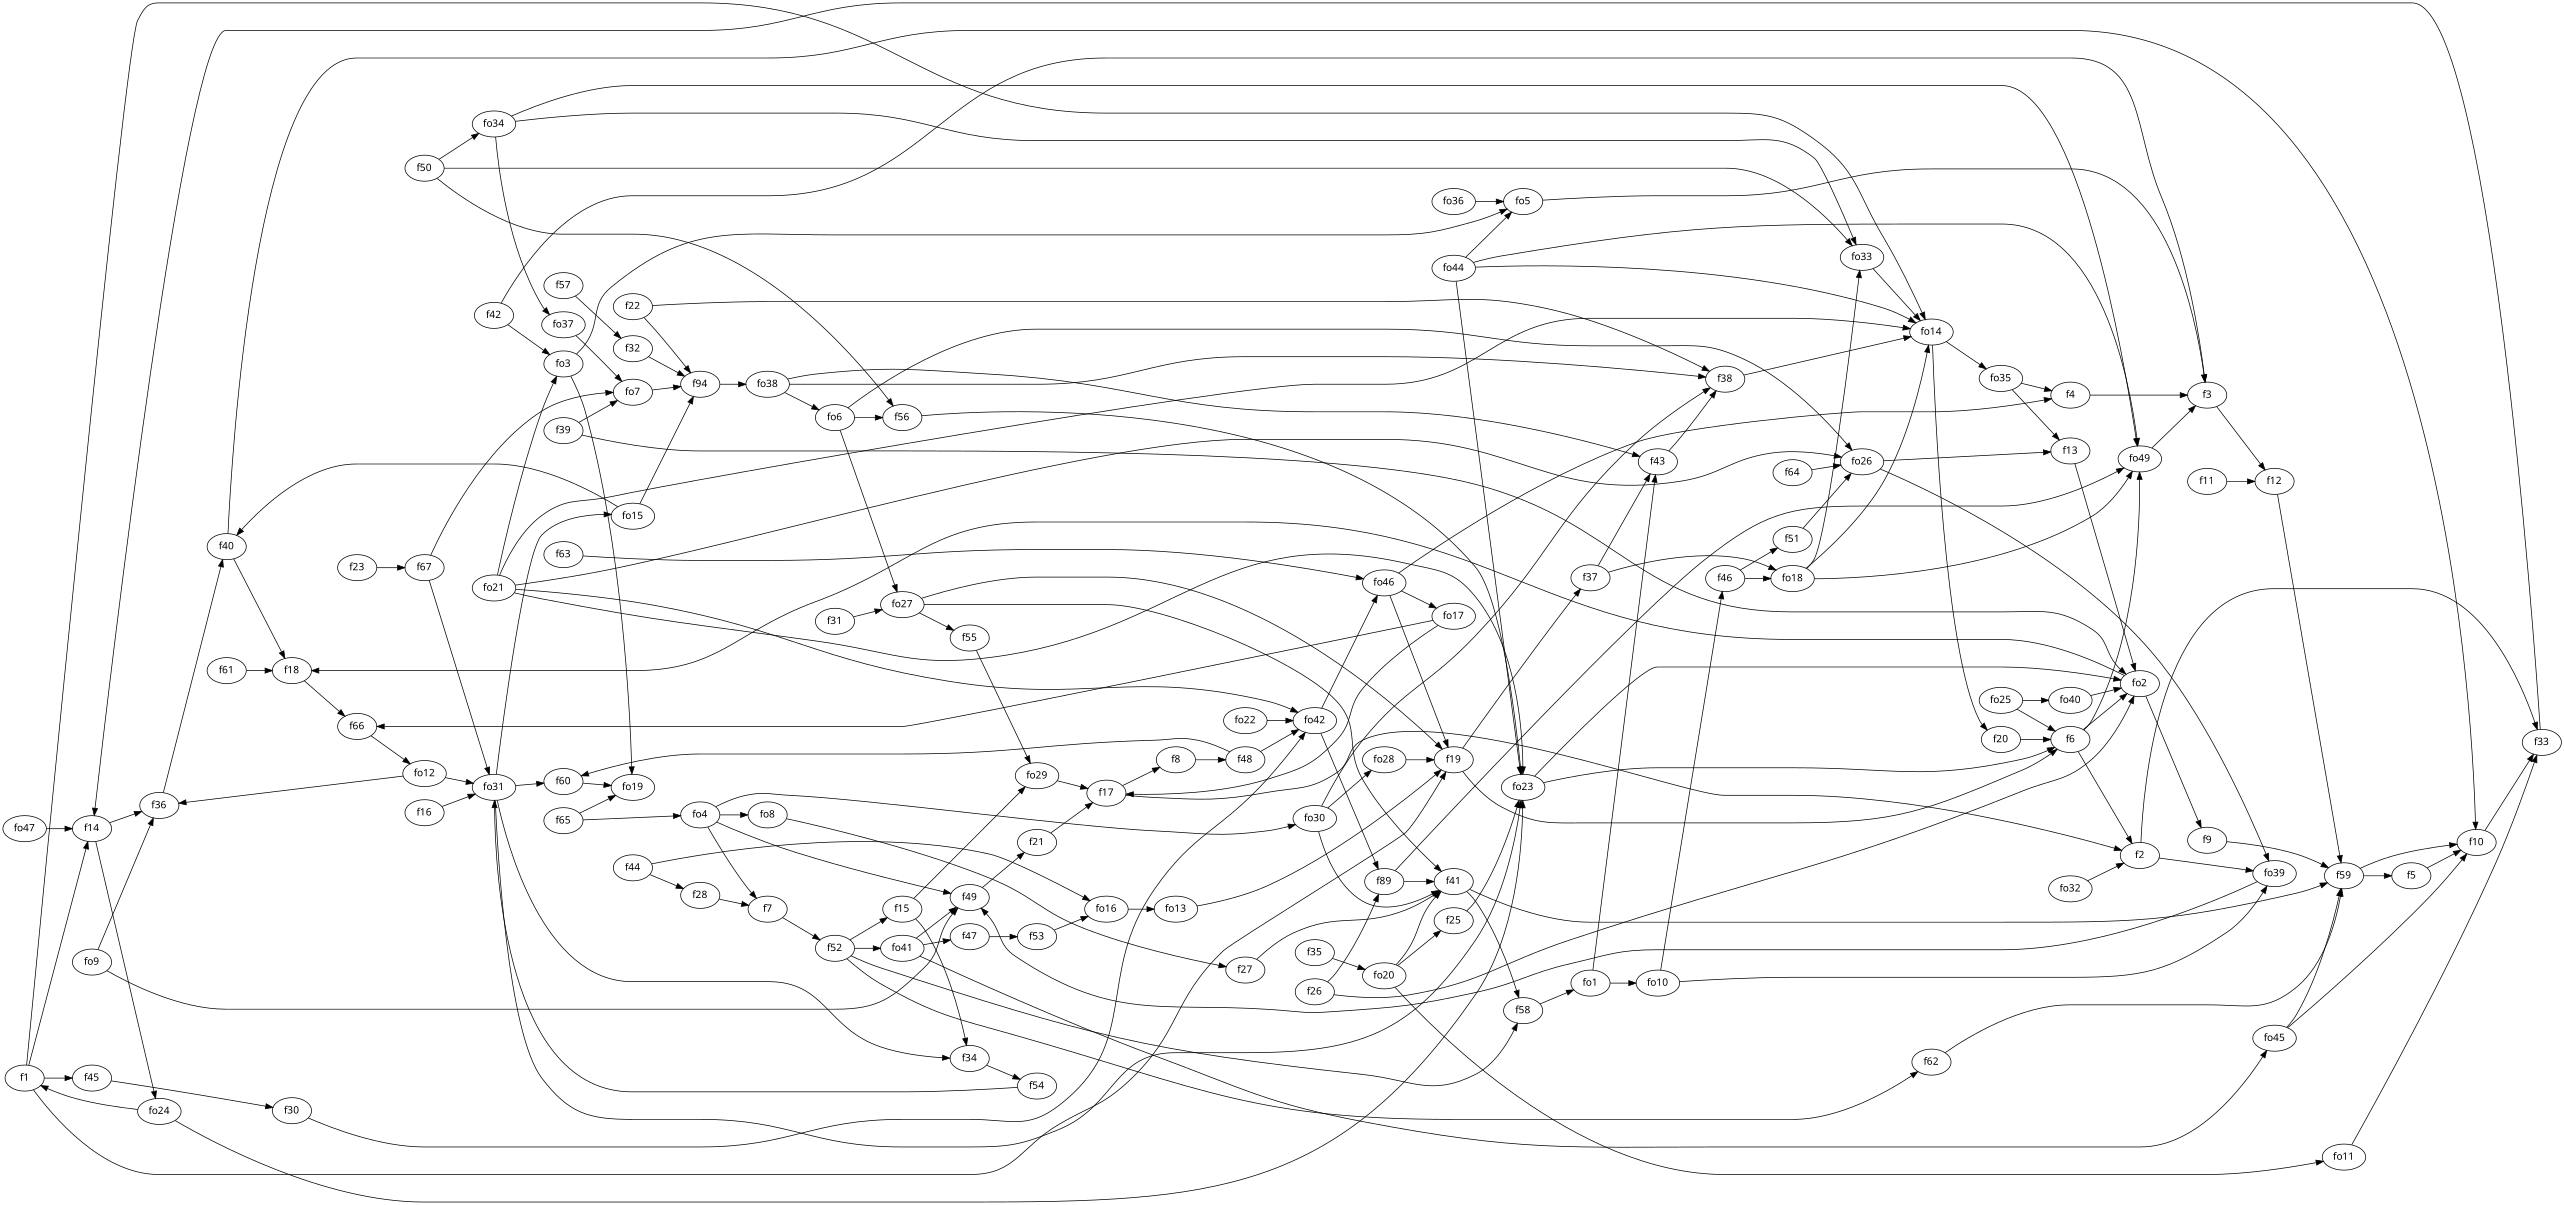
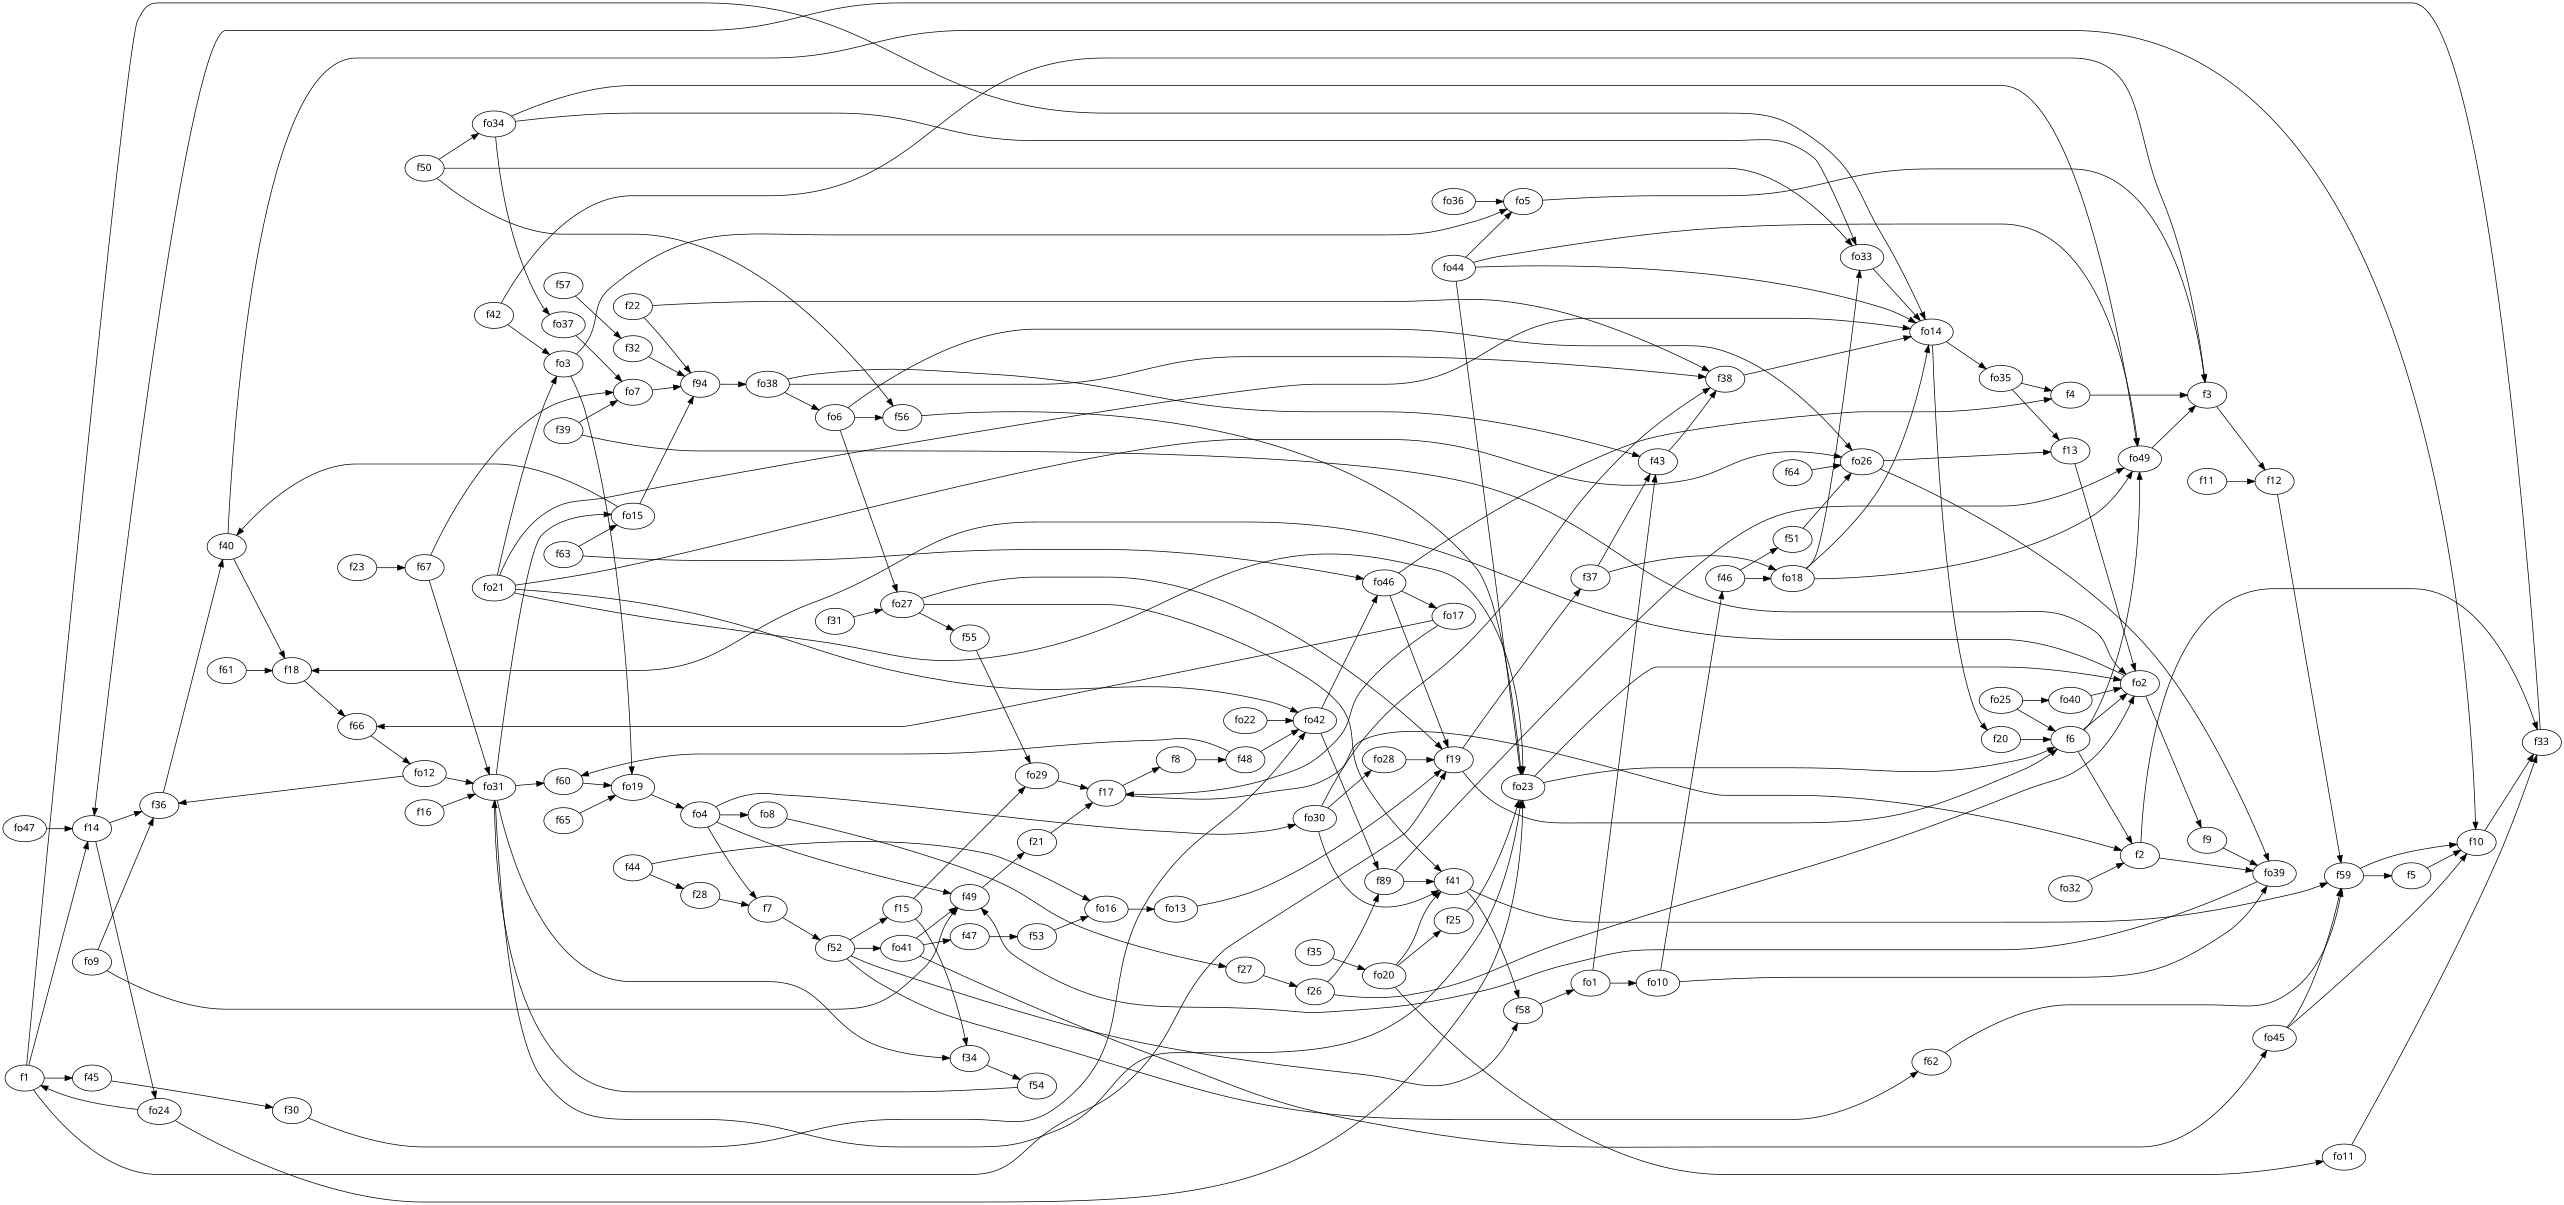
edge "f63" -> "fo15": added
edge "f65" -> "fo4": now "fo19" -> "fo4"
edge "f9" -> "f59": now "f9" -> "fo39"
edge "f27" -> "f41": now "f27" -> "f26"
